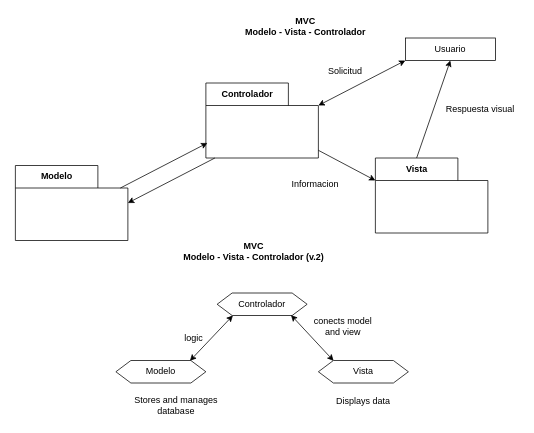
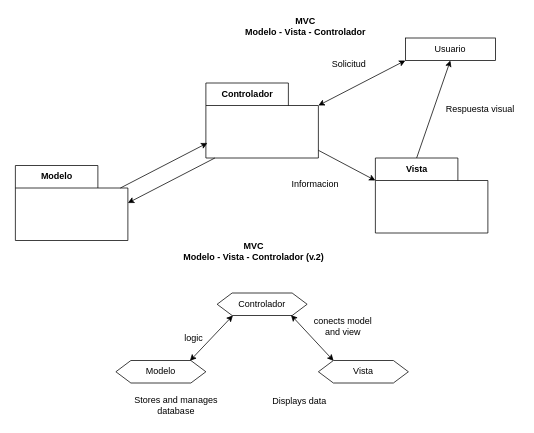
node "Solicitud": moved (345, 72) -> (349, 64)
node "Displays data": moved (363, 402) -> (300, 402)
